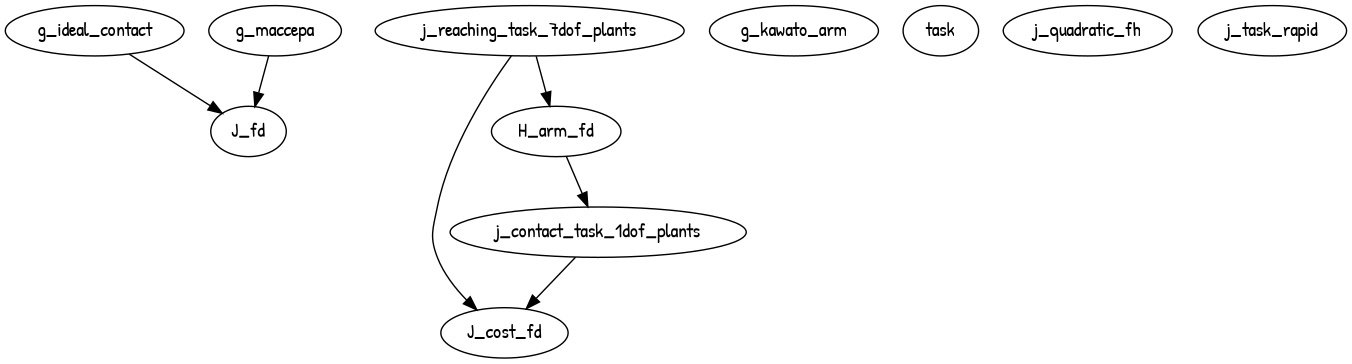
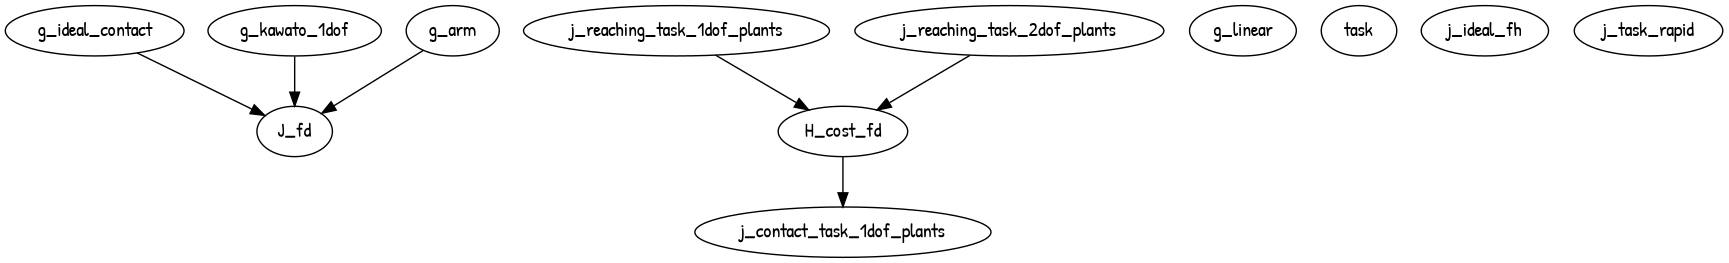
node "g_maccepa": label "g_maccepa" -> "g_arm"
node "g_kawato_1dof": added
node "j_reaching_task_7dof_plants": label "j_reaching_task_7dof_plants" -> "j_reaching_task_1dof_plants"
node "g_kawato_arm": removed
node "j_reaching_task_2dof_plants": added
node "j_quadratic_fh": label "j_quadratic_fh" -> "j_ideal_fh"
node "g_linear": added
node "H_arm_fd": label "H_arm_fd" -> "H_cost_fd"
node "J_cost_fd": removed
